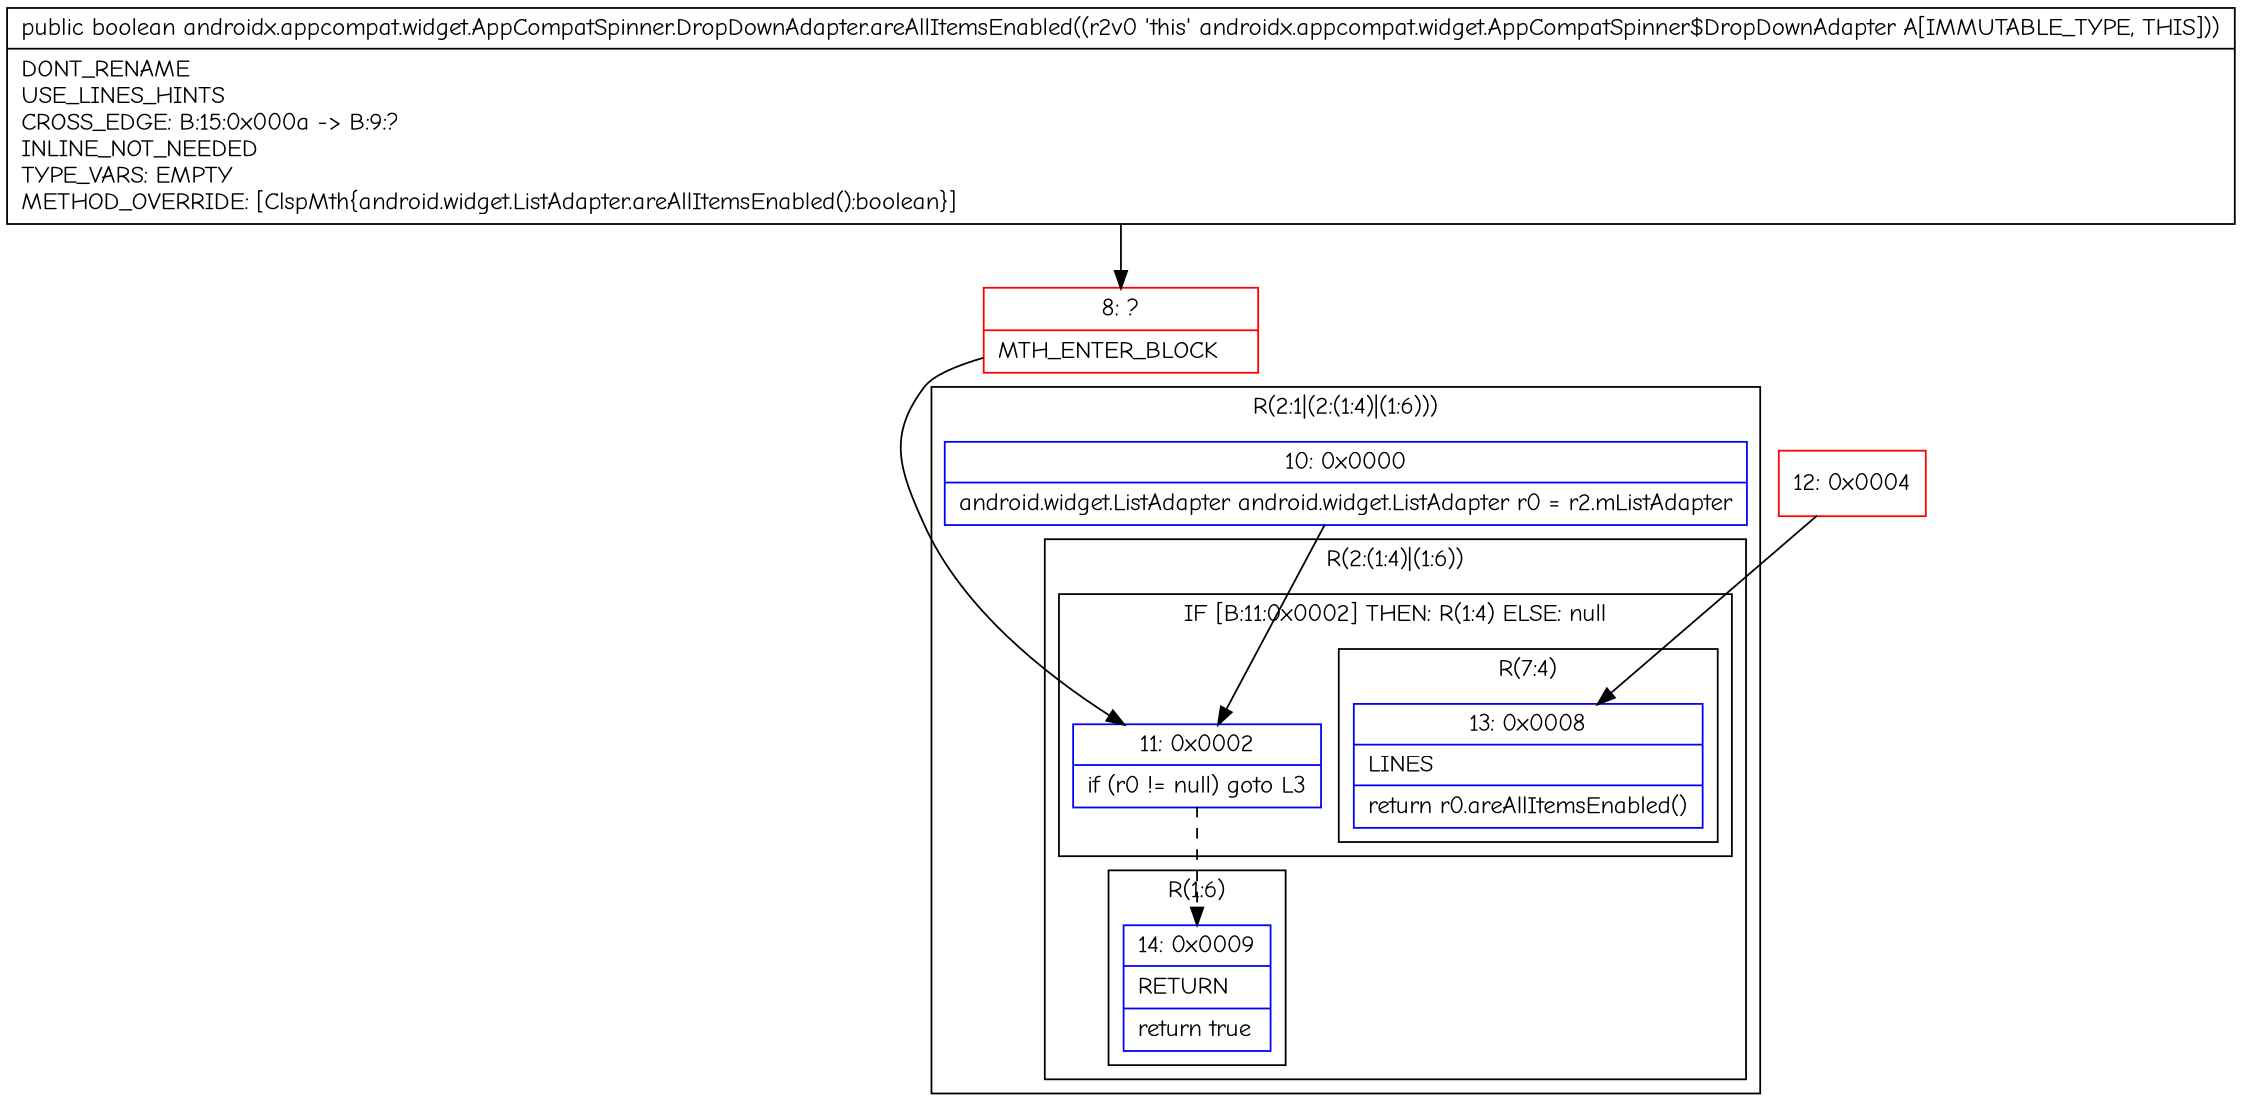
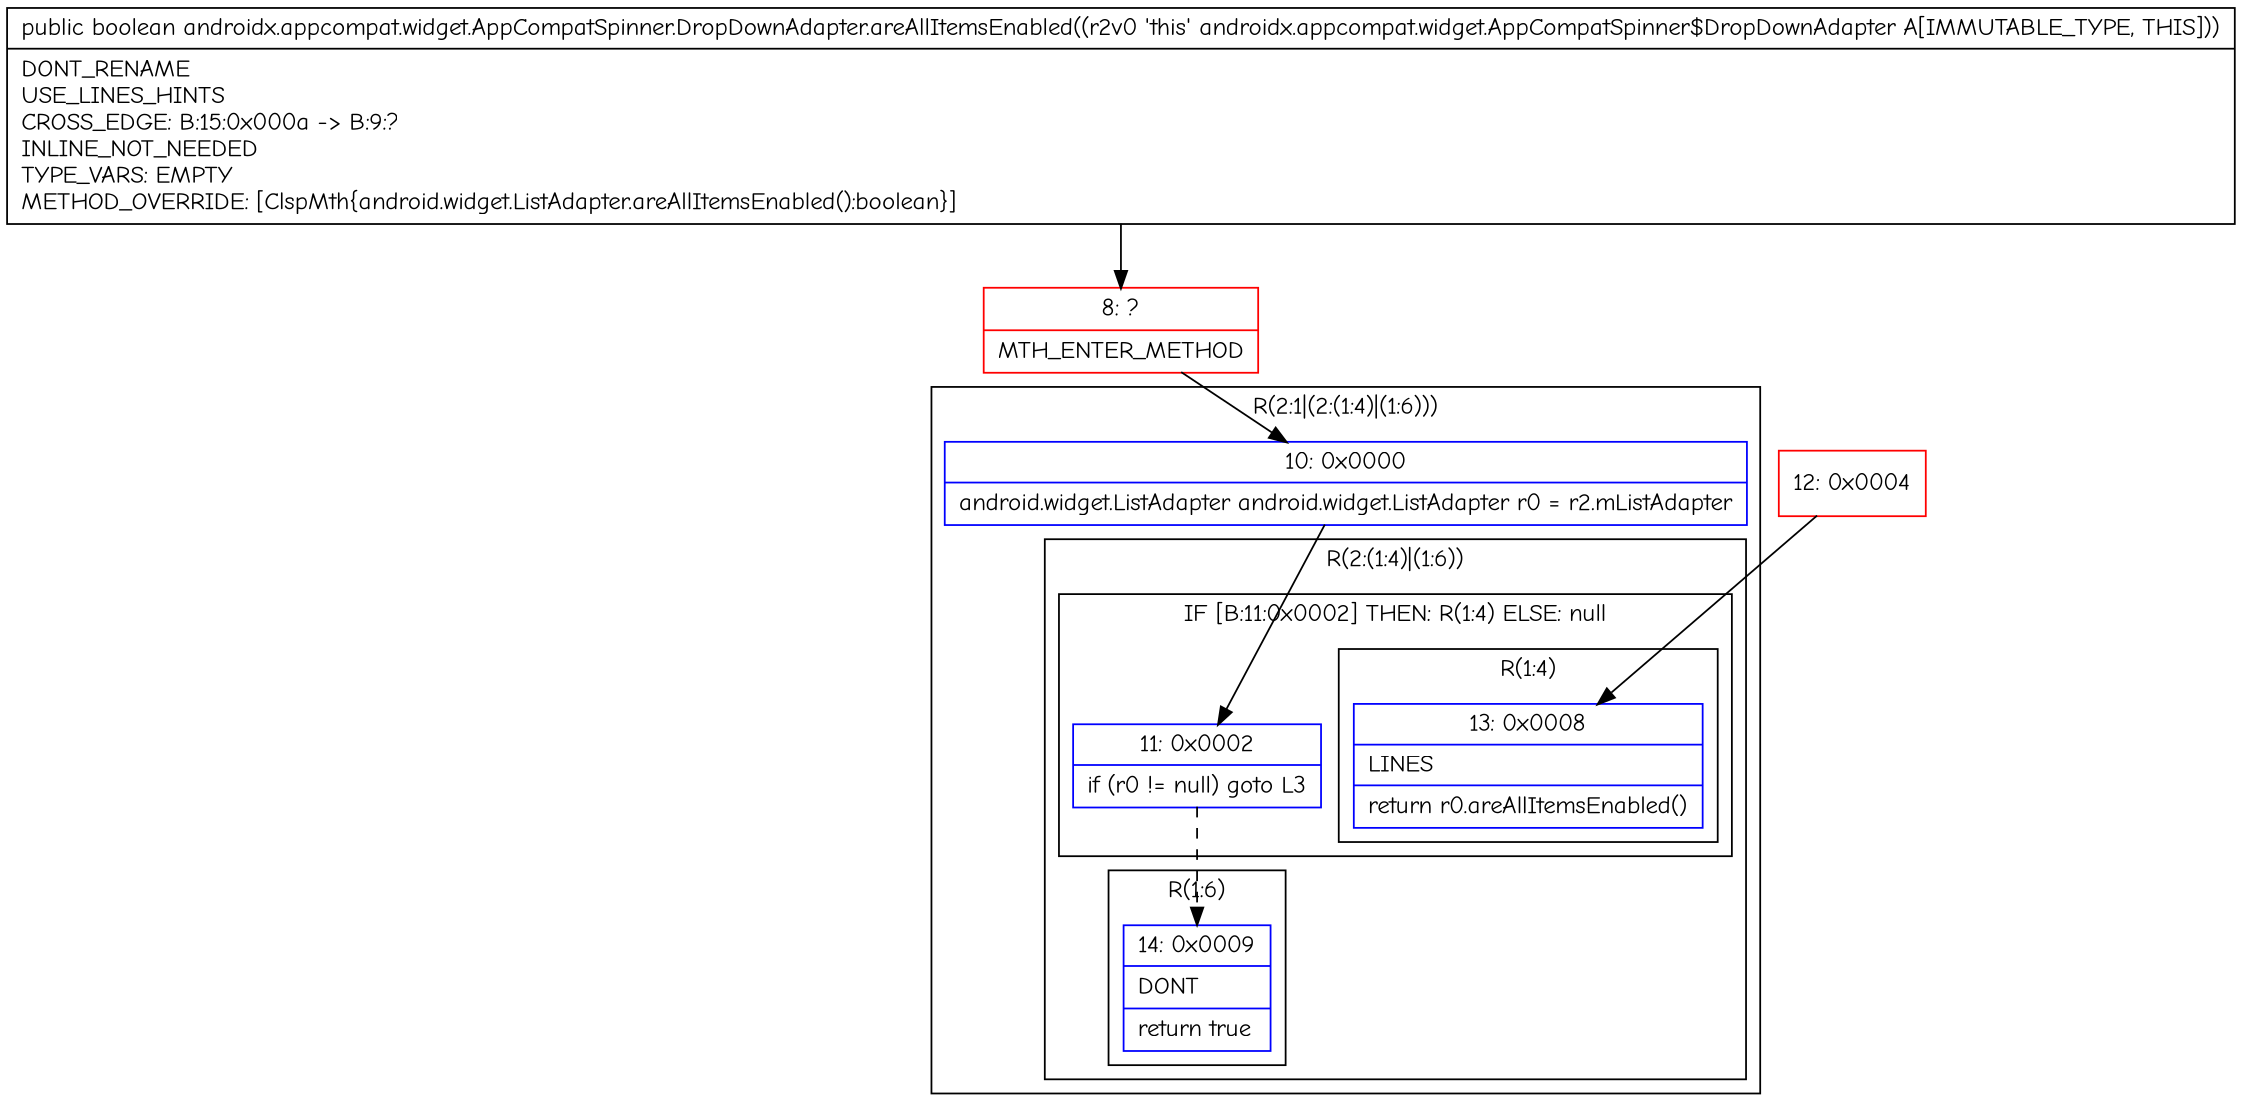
node "8: ?": text "MTH_ENTER_BLOCK" -> "MTH_ENTER_METHOD"
edge "8: ?" -> "11: 0x0002": now "8: ?" -> "10: 0x0000"
cluster "R(7:4)": label "R(7:4)" -> "R(1:4)"
node "14: 0x0009": text "RETURN" -> "DONT"
